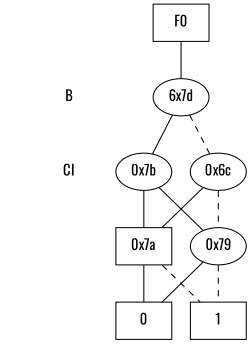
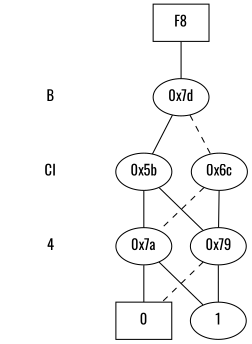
node "F0": label "F0" -> "F8"
node "6x7d": label "6x7d" -> "0x7d"
node "0x7b": label "0x7b" -> "0x5b"
edge "0x6c" -- "0x7a": style solid -> dashed
edge "0x6c" -- "0x79": style dashed -> solid
node "4": added
node "0x7a": shape box -> ellipse
edge "0x7a" -- "1": style dashed -> solid
edge "0x79" -- "0": style solid -> dashed
edge "0x79" -- "1": style dashed -> solid
node "1": shape box -> ellipse
